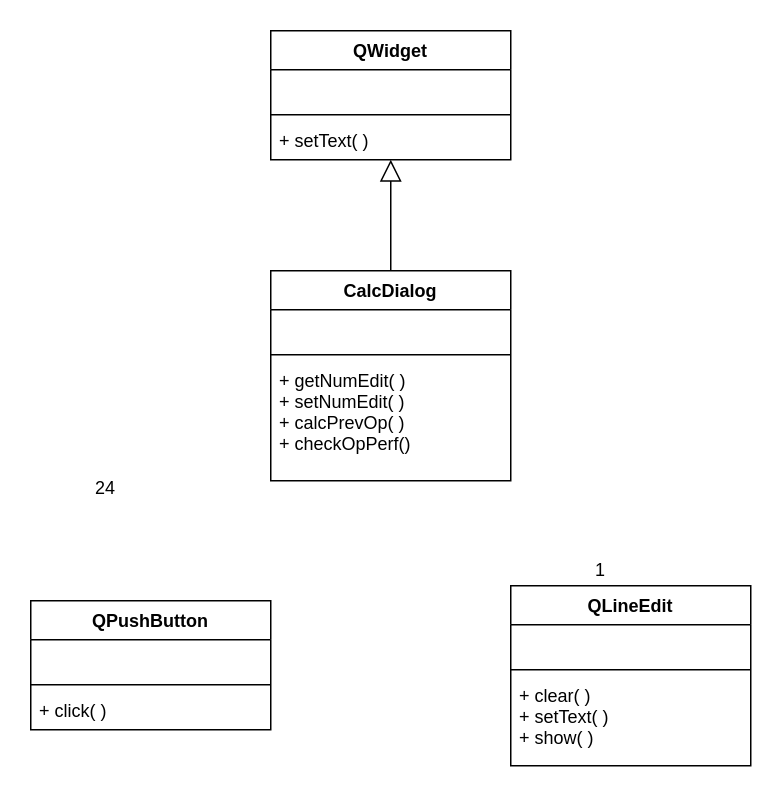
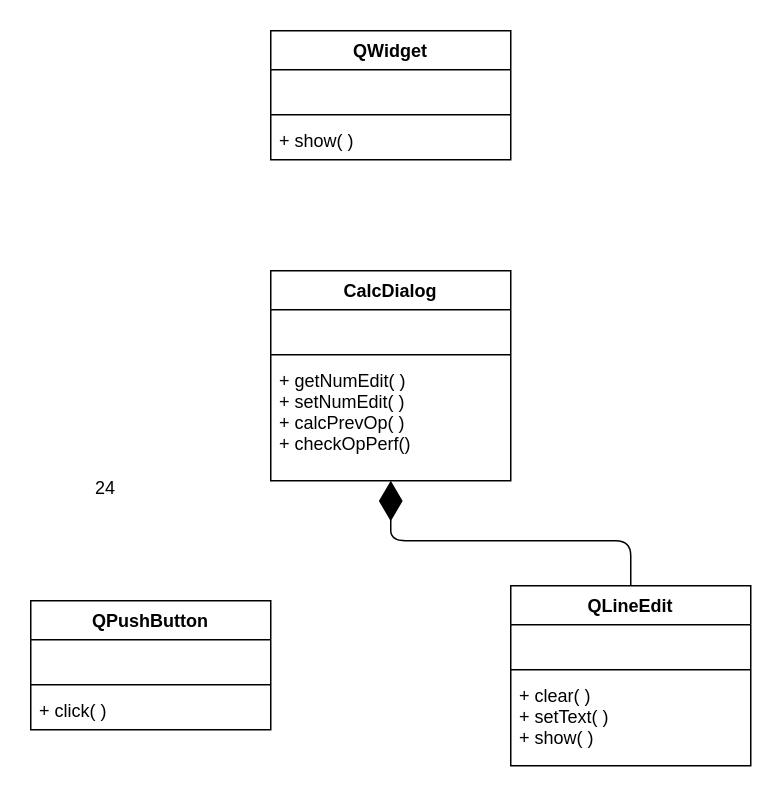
node "+ setText( )": label "+ setText( )" -> "+ show( )"
edge "CalcDialog" -> "QWidget": removed
edge "QLineEdit" -> "CalcDialog": added
node "1": removed
